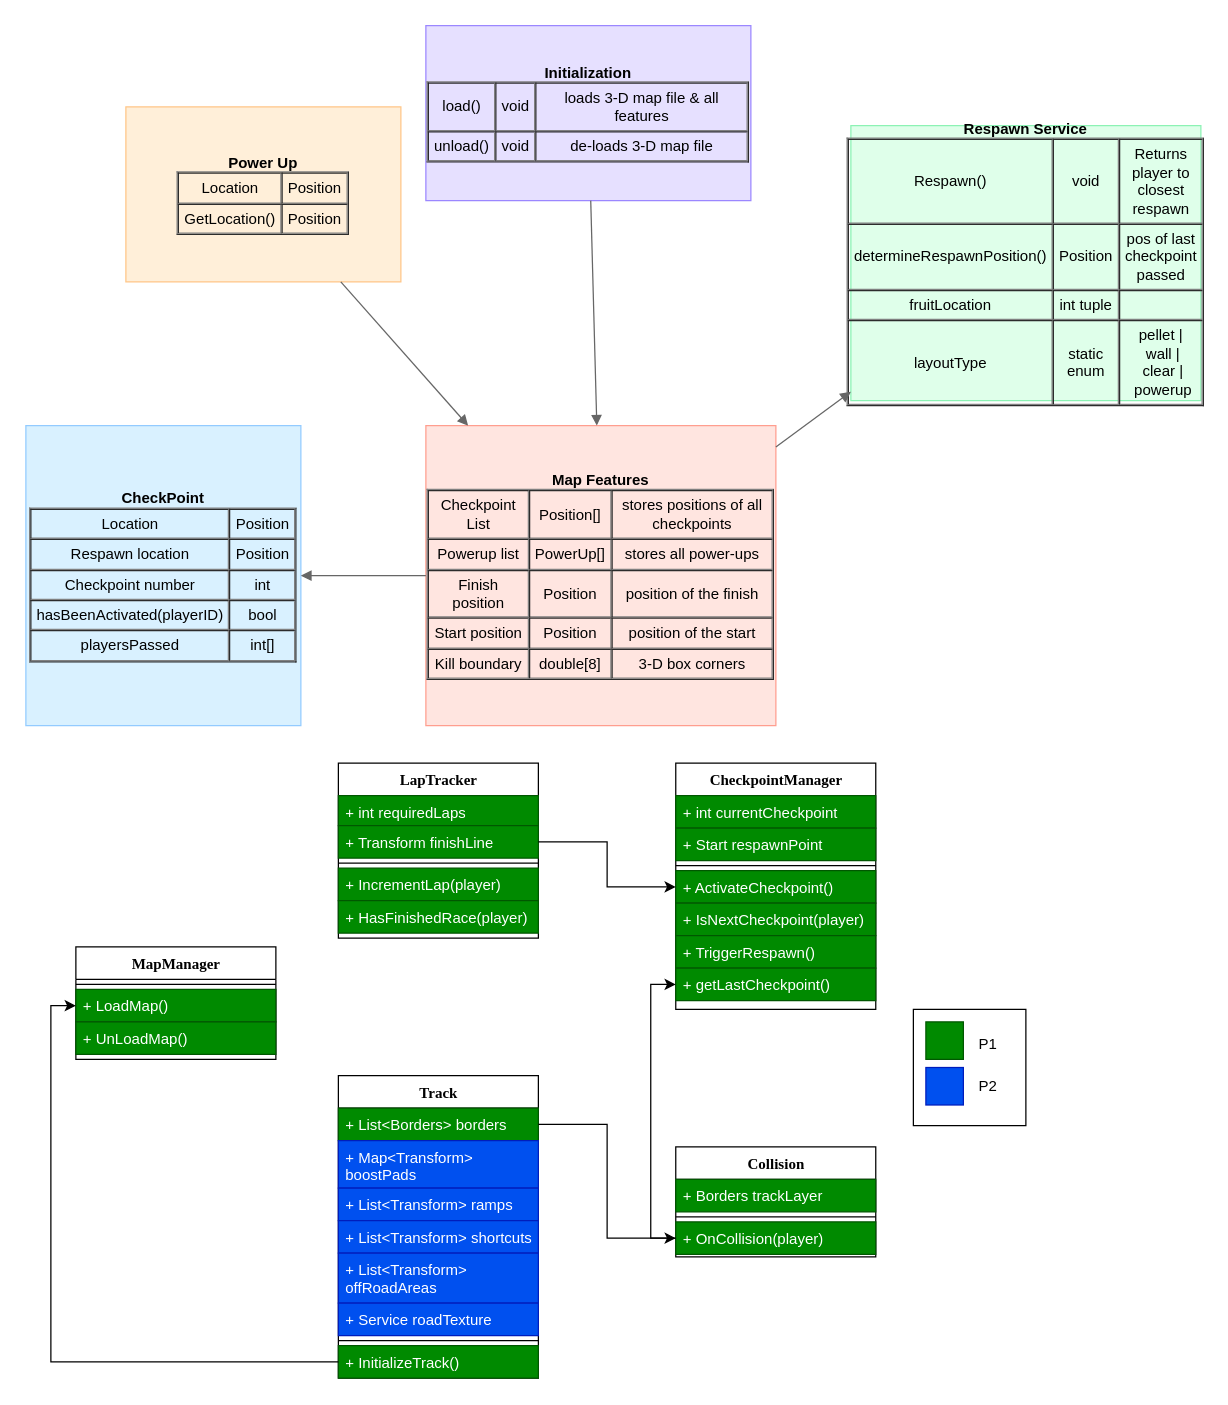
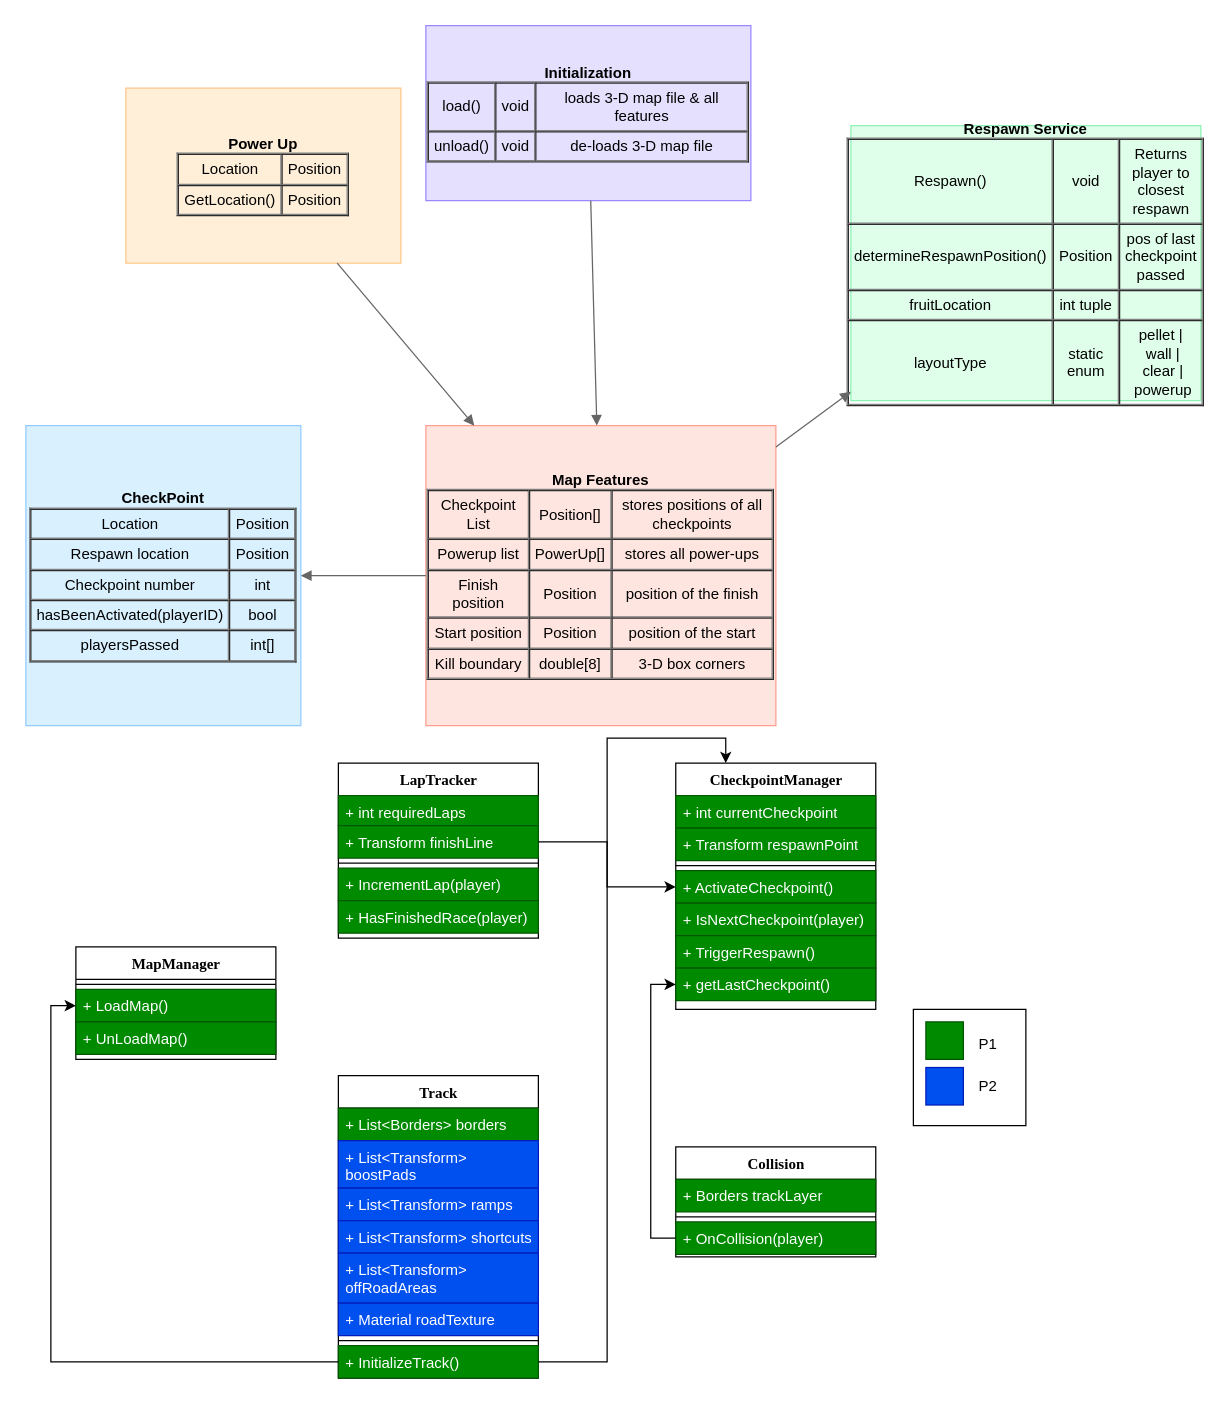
node "Power Up Location Position GetLocation() Position": moved (263, 194) -> (263, 176)
edge "+ InitializeTrack()" -> "CheckpointManager": added
node "+ Start respawnPoint": label "+ Start respawnPoint" -> "+ Transform respawnPoint"
edge "+ List<Borders> borders" -> "+ OnCollision(player)": removed
node "+ Map<Transform> boostPads": label "+ Map<Transform> boostPads" -> "+ List<Transform> boostPads"
node "+ Service roadTexture": label "+ Service roadTexture" -> "+ Material roadTexture"
